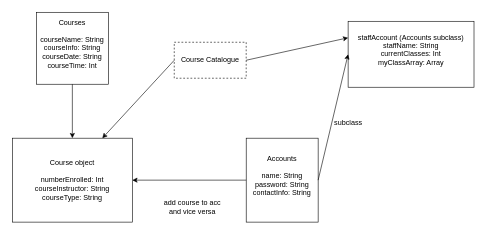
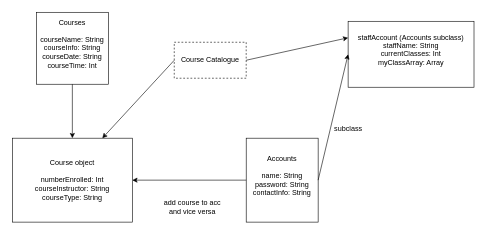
node "subclass": moved (348, 123) -> (348, 129)
